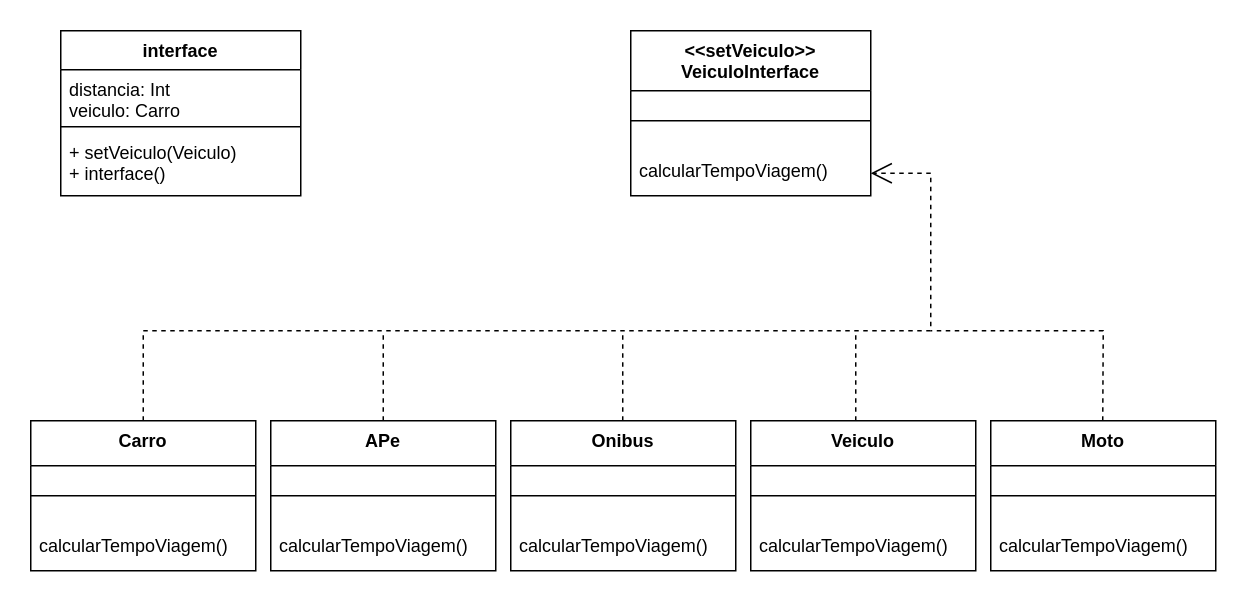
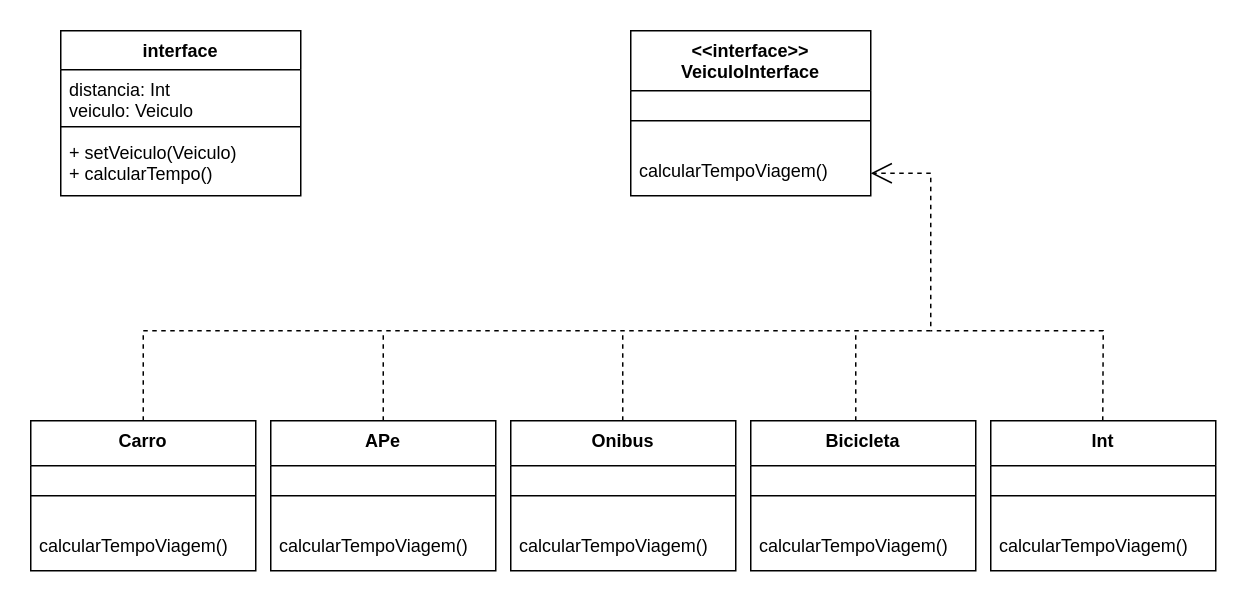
node "<<setVeiculo>> VeiculoInterface": label "<<setVeiculo>> VeiculoInterface" -> "<<interface>> VeiculoInterface"
node "distancia: Int veiculo: Carro": label "distancia: Int veiculo: Carro" -> "distancia: Int veiculo: Veiculo"
node "+ setVeiculo(Veiculo) + interface()": label "+ setVeiculo(Veiculo) + interface()" -> "+ setVeiculo(Veiculo) + calcularTempo()"
node "Veiculo": label "Veiculo" -> "Bicicleta"
node "Moto": label "Moto" -> "Int"
